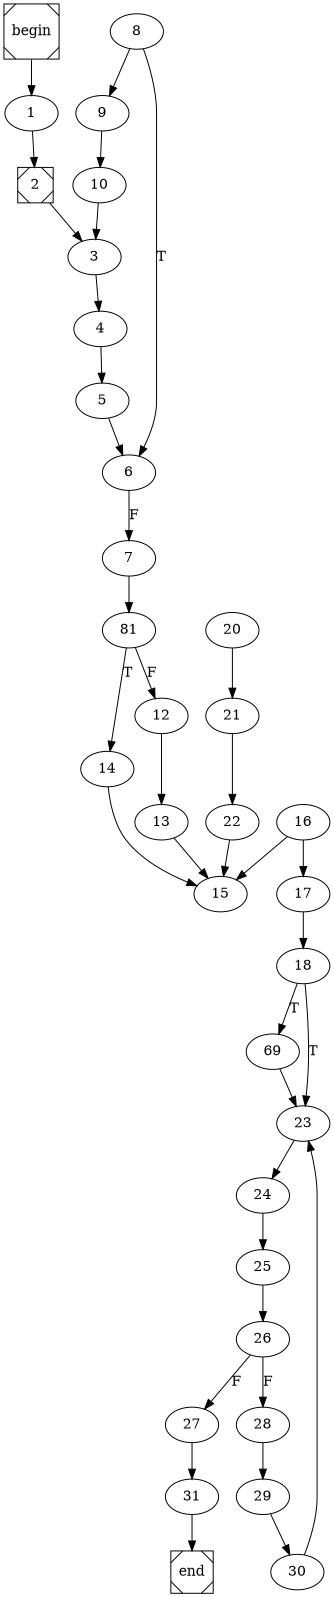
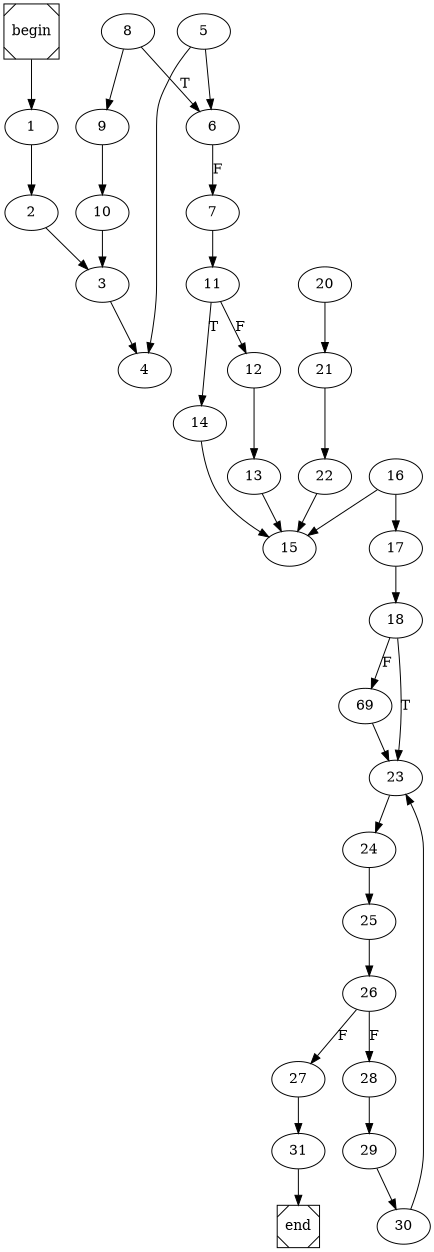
node "2": shape Msquare -> ellipse
edge "4" -> "5": reversed
node "81": label "81" -> "11"
edge "18" -> "69": label "T" -> "F"
